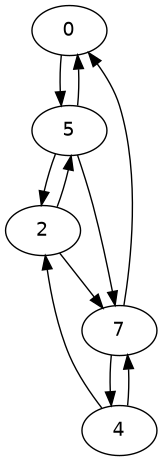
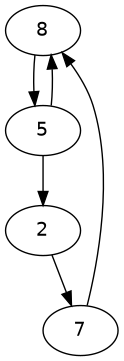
node "0": label "0" -> "8"
edge "2" -> "5": removed
edge "5" -> "7": removed
node "4": removed
